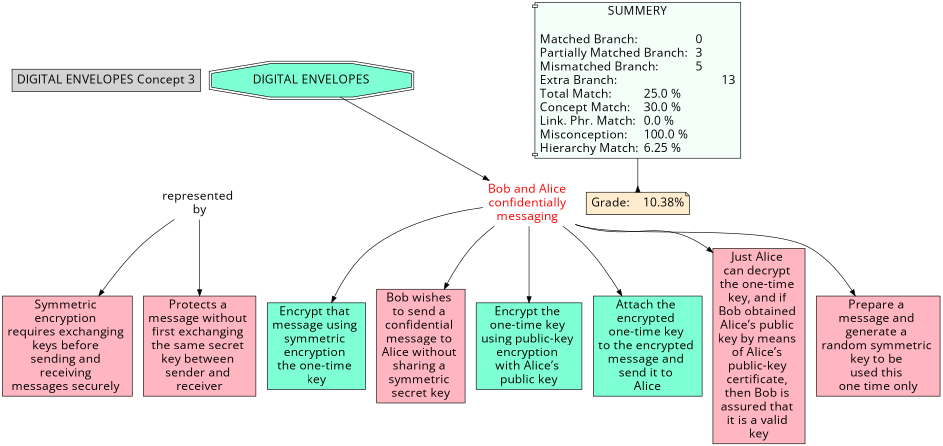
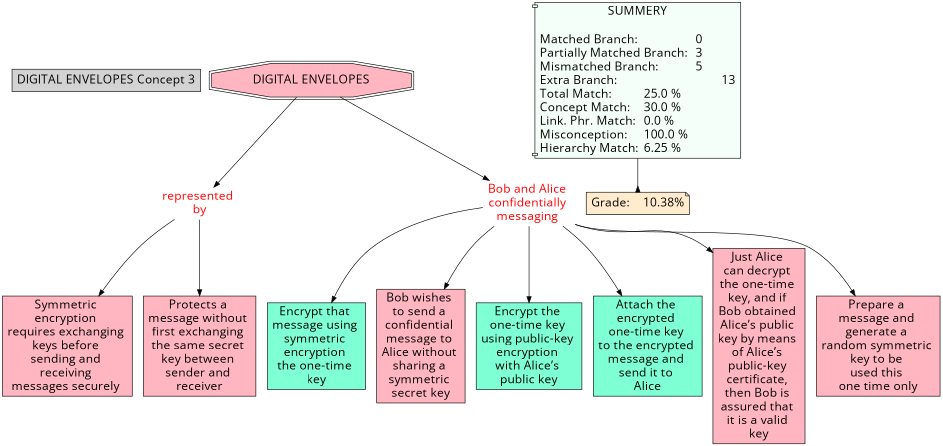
node "DIGITAL ENVELOPES": fillcolor aquamarine -> #ffb6c1
edge "DIGITAL ENVELOPES" -> "represented by": added
node "represented by": fontcolor black -> red
